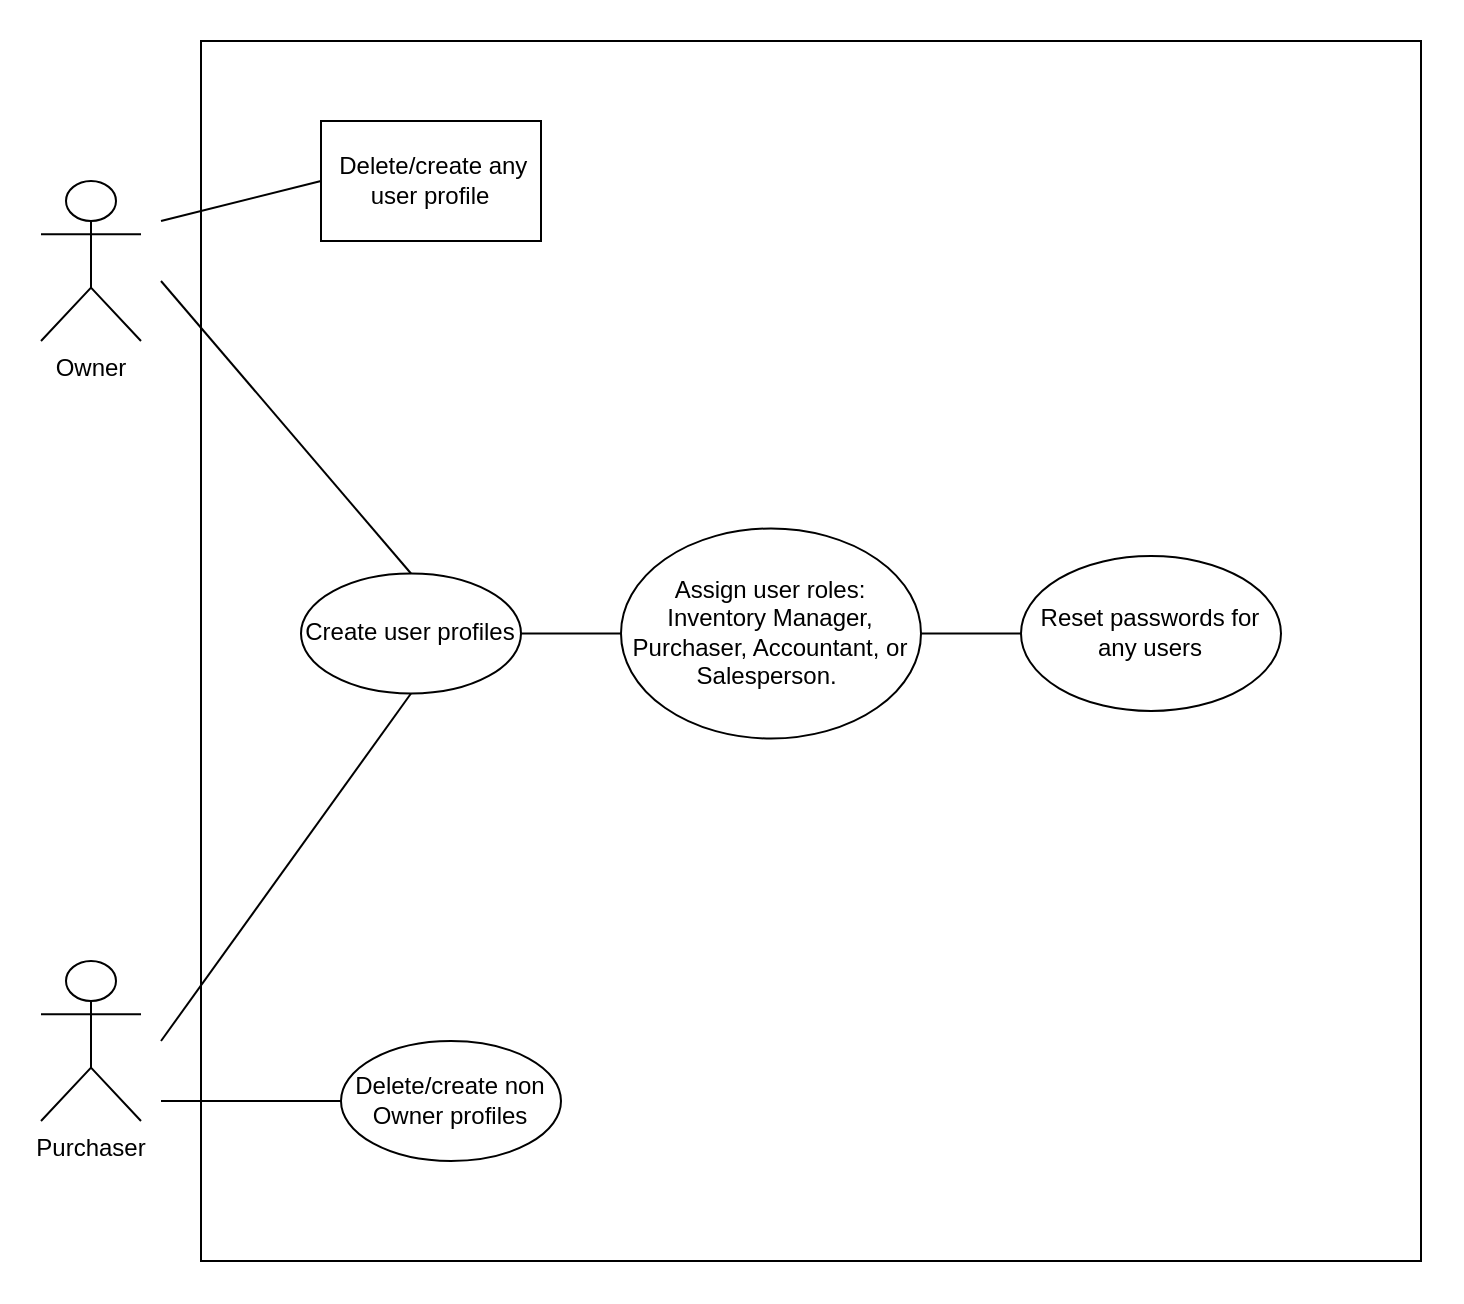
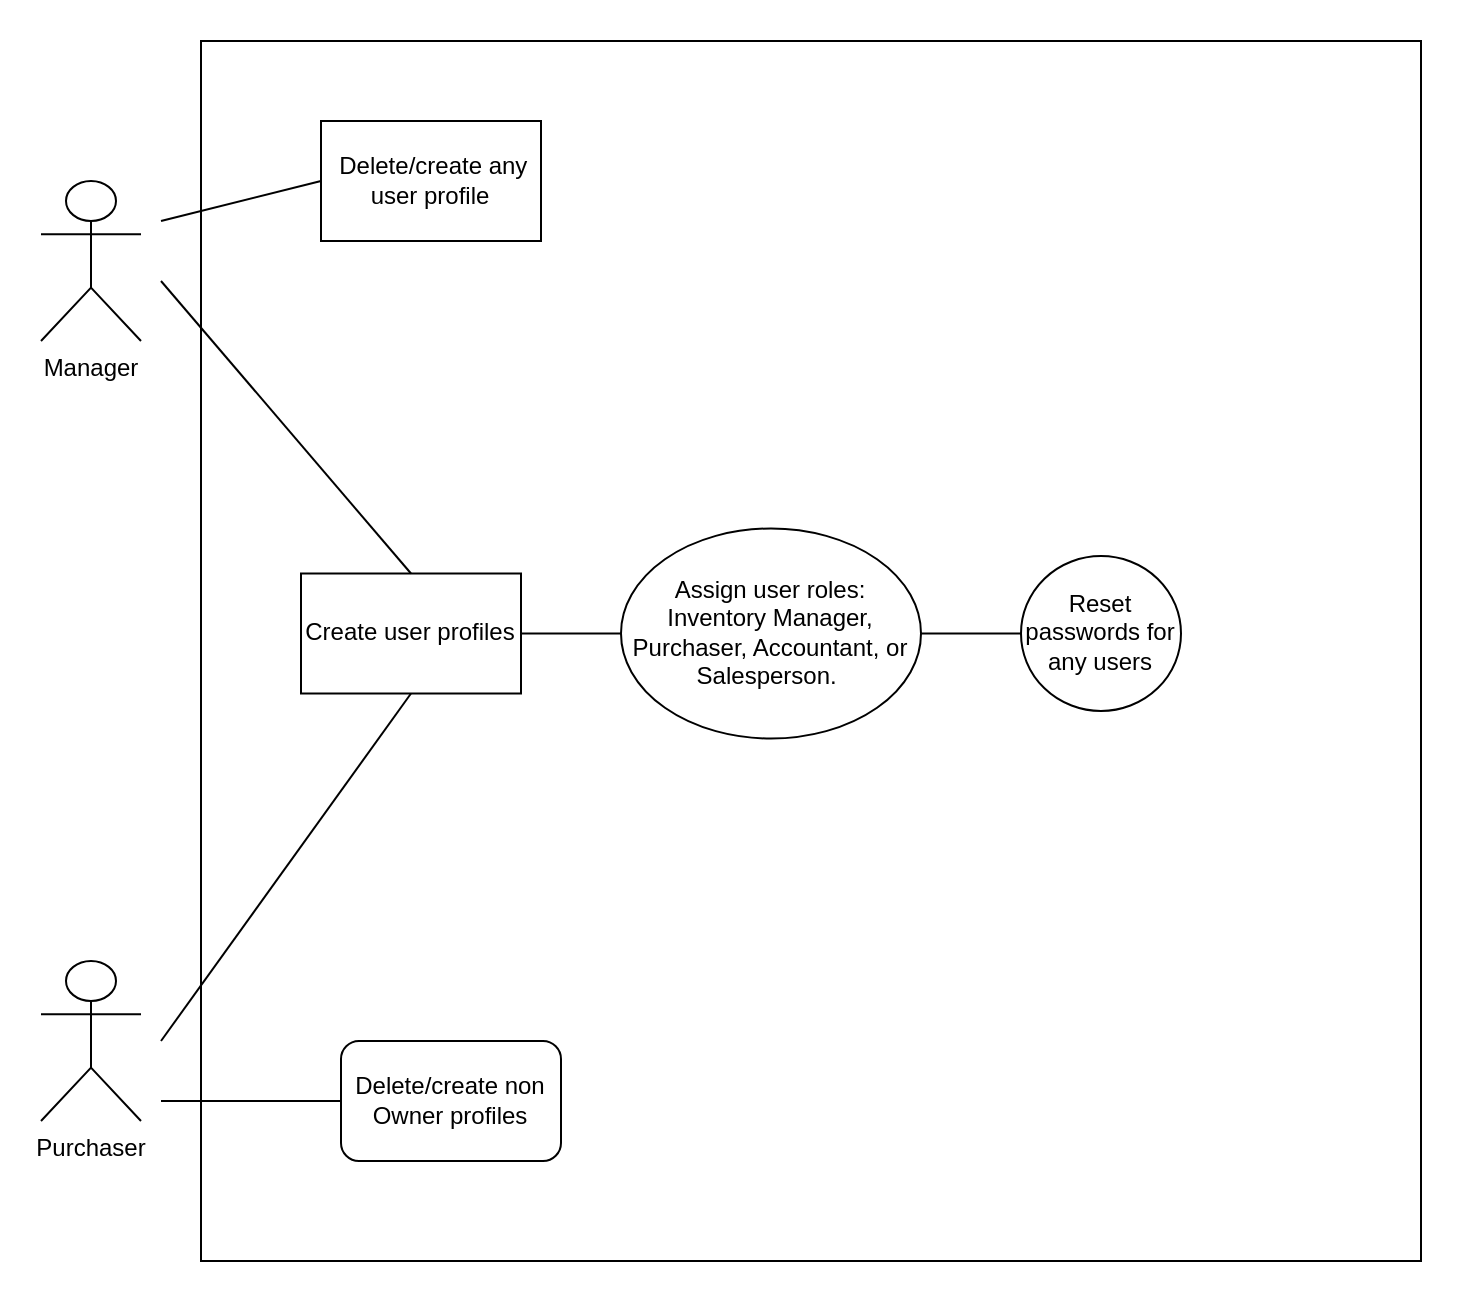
node "Owner": label "Owner" -> "Manager"
node "Create user profiles": shape ellipse -> rectangle
node "Reset passwords for any users": size 260x155 -> 160x155
node "Delete/create non Owner profiles": shape ellipse -> rounded rectangle
